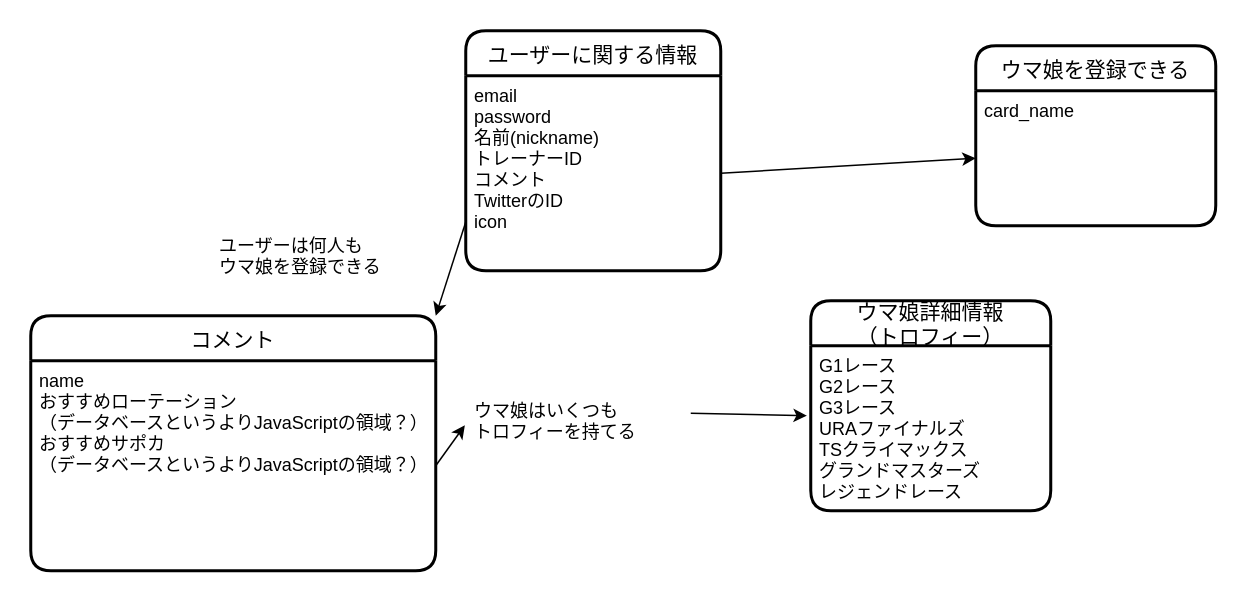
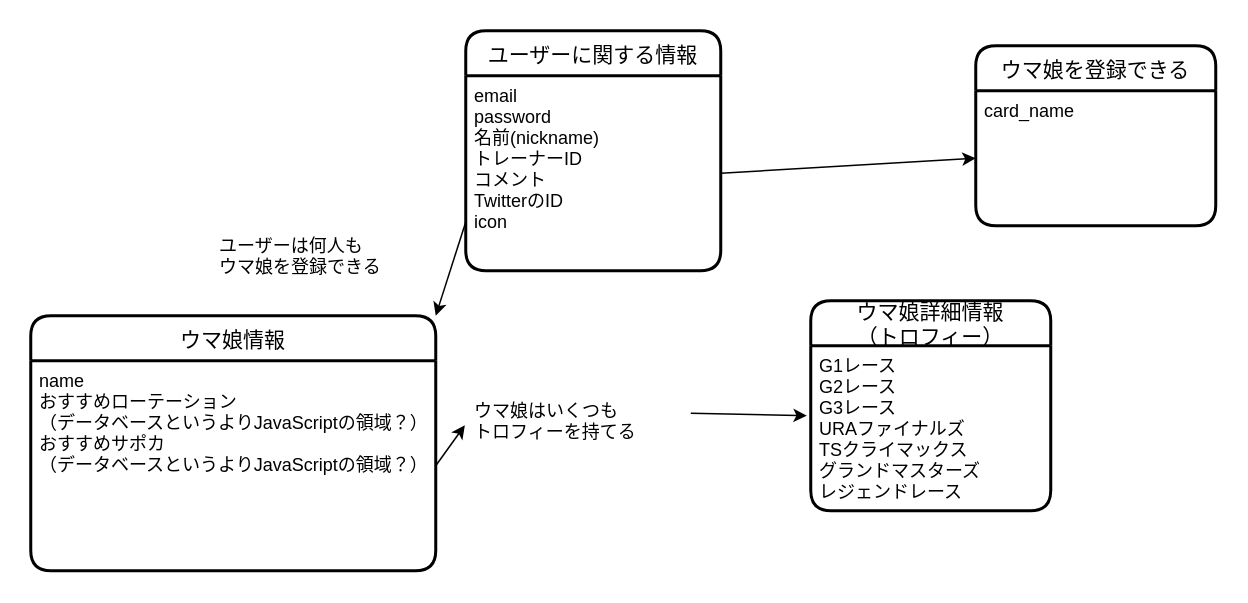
node "コメント": label "コメント" -> "ウマ娘情報"
